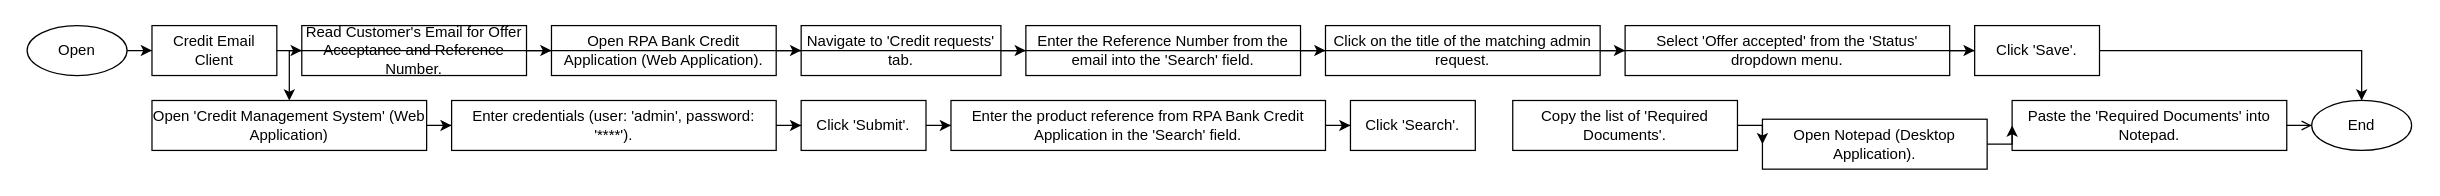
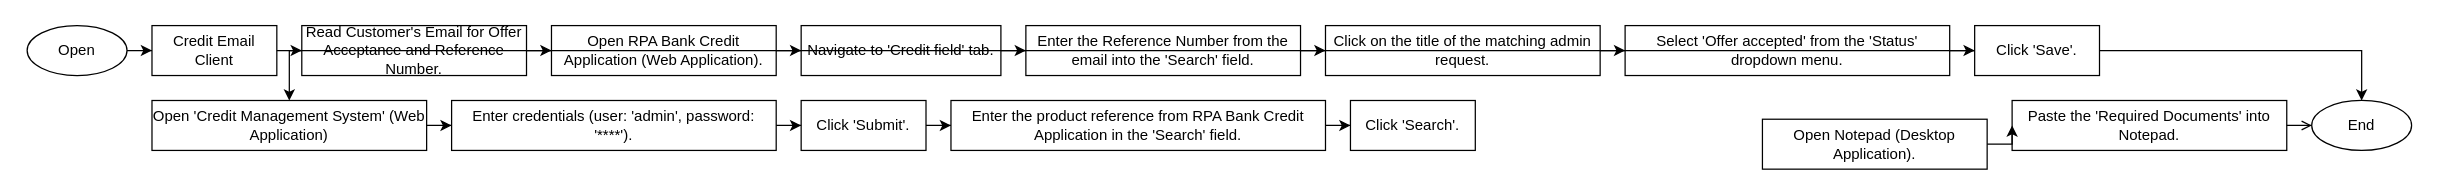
node "Navigate to 'Credit requests' tab.": label "Navigate to 'Credit requests' tab." -> "Navigate to 'Credit field' tab."
node "Copy the list of 'Required Documents'.": removed
edge "Copy the list of 'Required Documents'." -> "Open Notepad (Desktop Application).": removed
